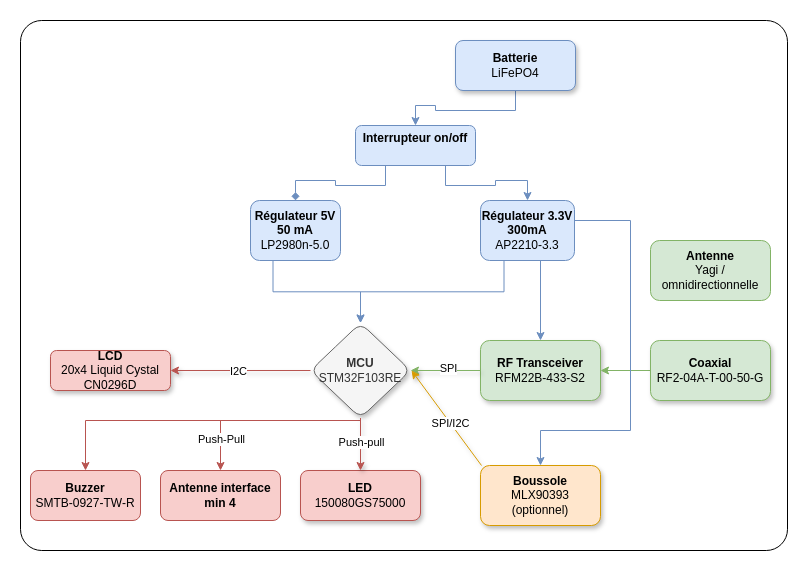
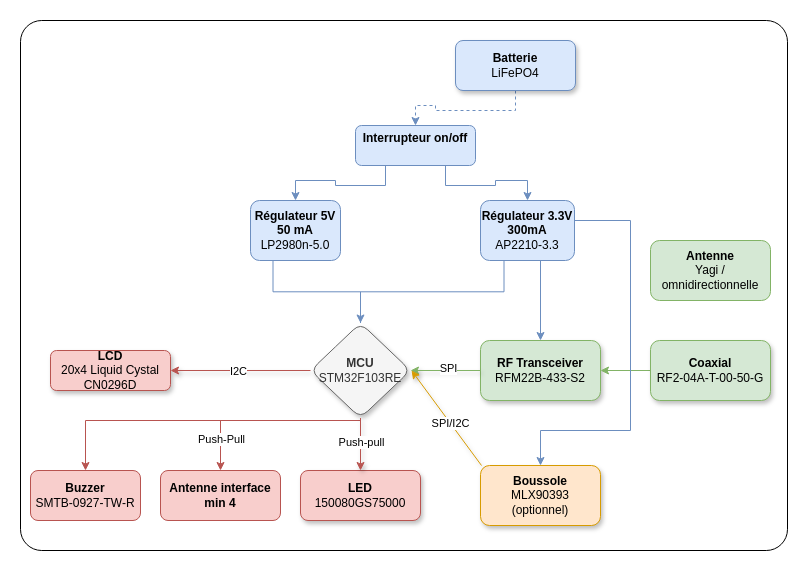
edge "Batterie LiFePO4" -> "Interrupteur on/off": style solid -> dashed
edge "Interrupteur on/off" -> "Régulateur 5V 50 mA LP2980n-5.0": arrowhead diamond -> classic
edge "Régulateur 3.3V 300mA AP2210-3.3" -> "MCU STM32F103RE": arrowhead classic -> none
